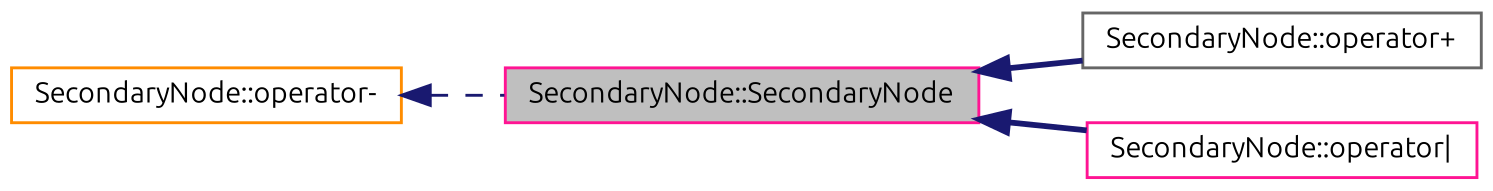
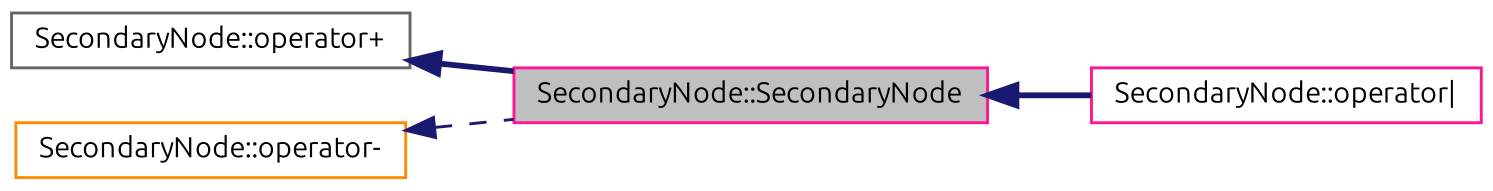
edge "SecondaryNode::operator+" -> "SecondaryNode::SecondaryNode": reversed
